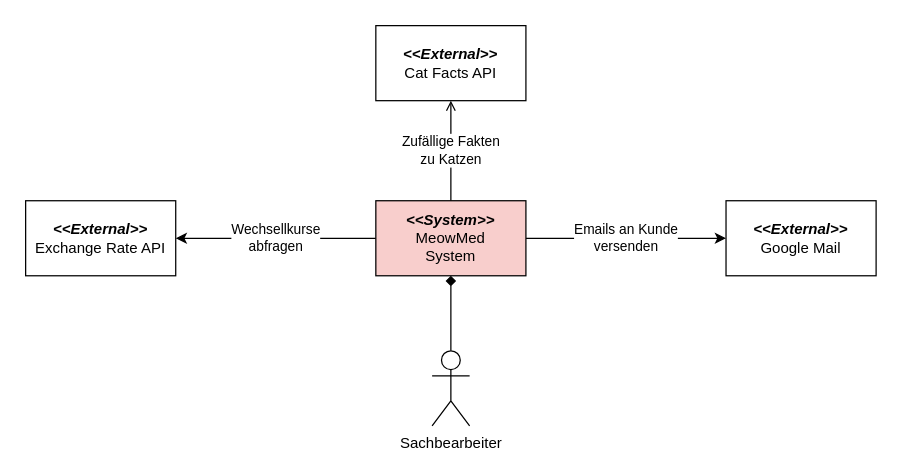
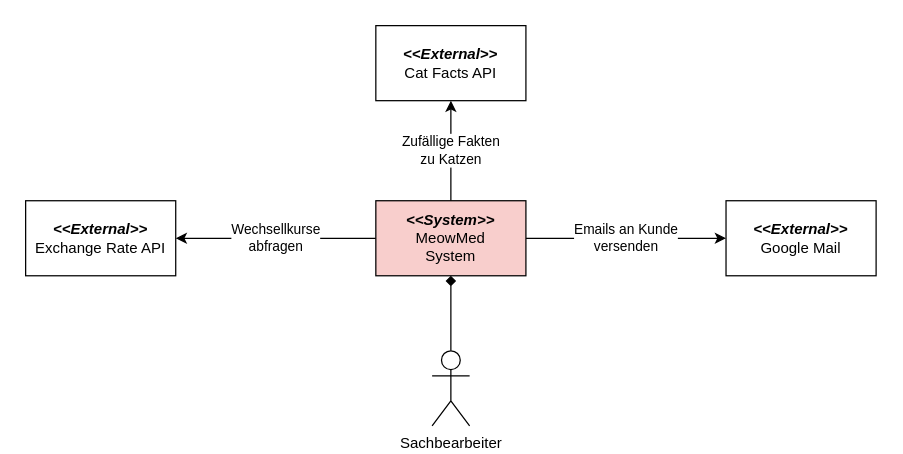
edge "<<System>> MeowMed System" -> "<<External>> Cat Facts API": arrowhead open -> classic
